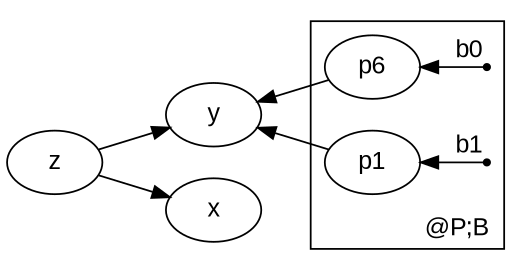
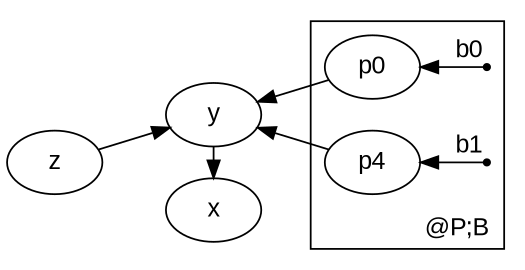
node "p6": label "p6" -> "p0"
node "p1": label "p1" -> "p4"
edge "z" -> "x": now "y" -> "x"
